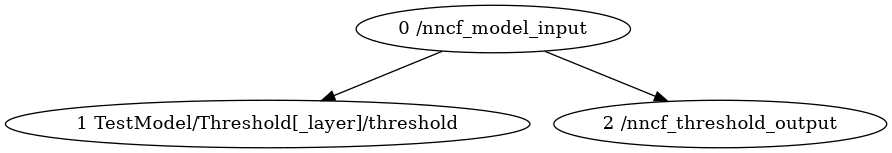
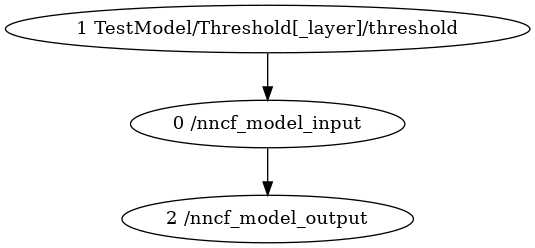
edge "0 /nncf_model_input" -> "1 TestModel/Threshold[_layer]/threshold": reversed
node "2 /nncf_threshold_output": label "2 /nncf_threshold_output" -> "2 /nncf_model_output"
